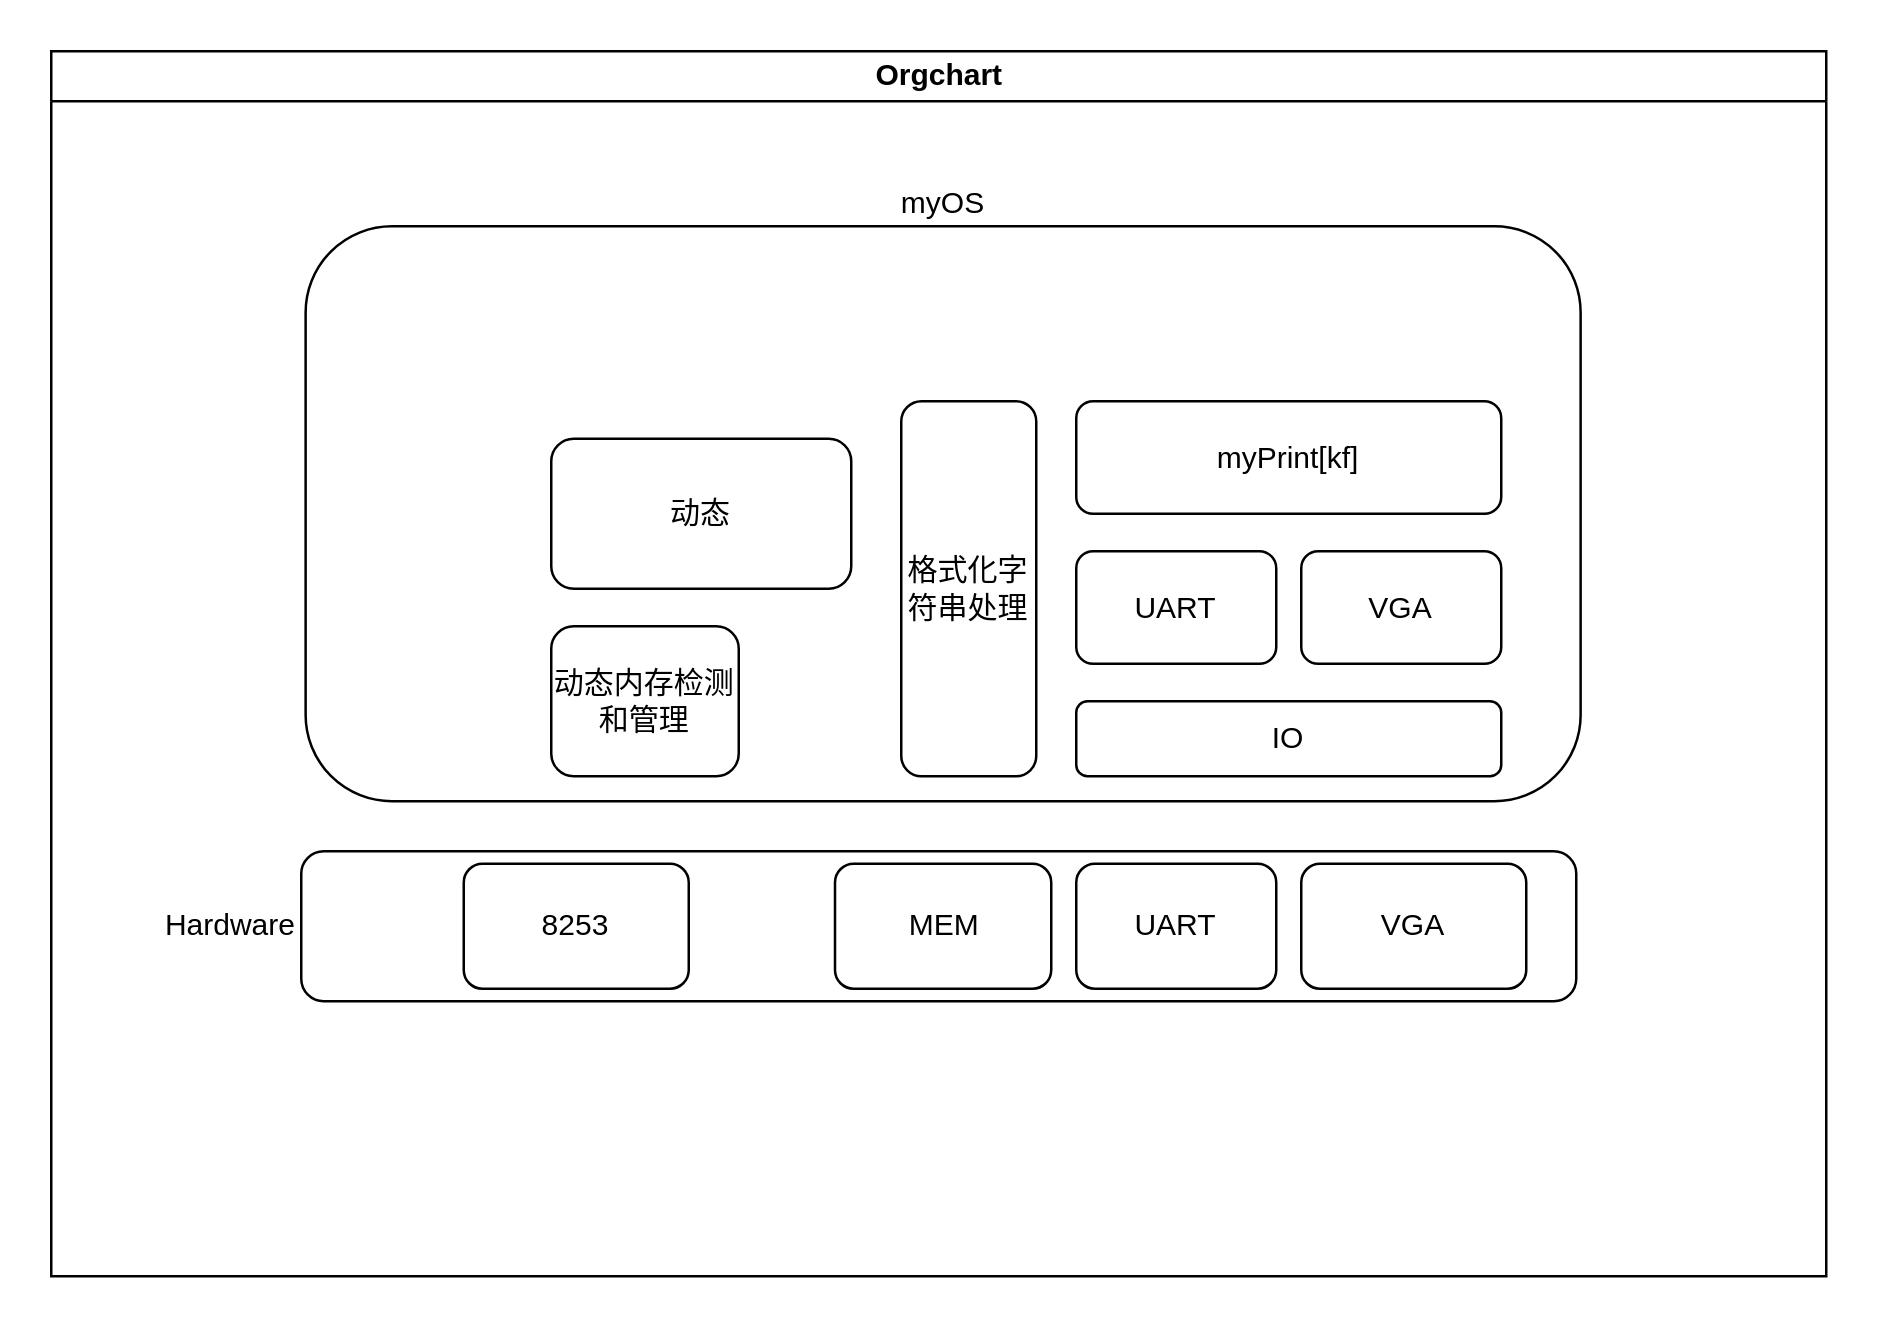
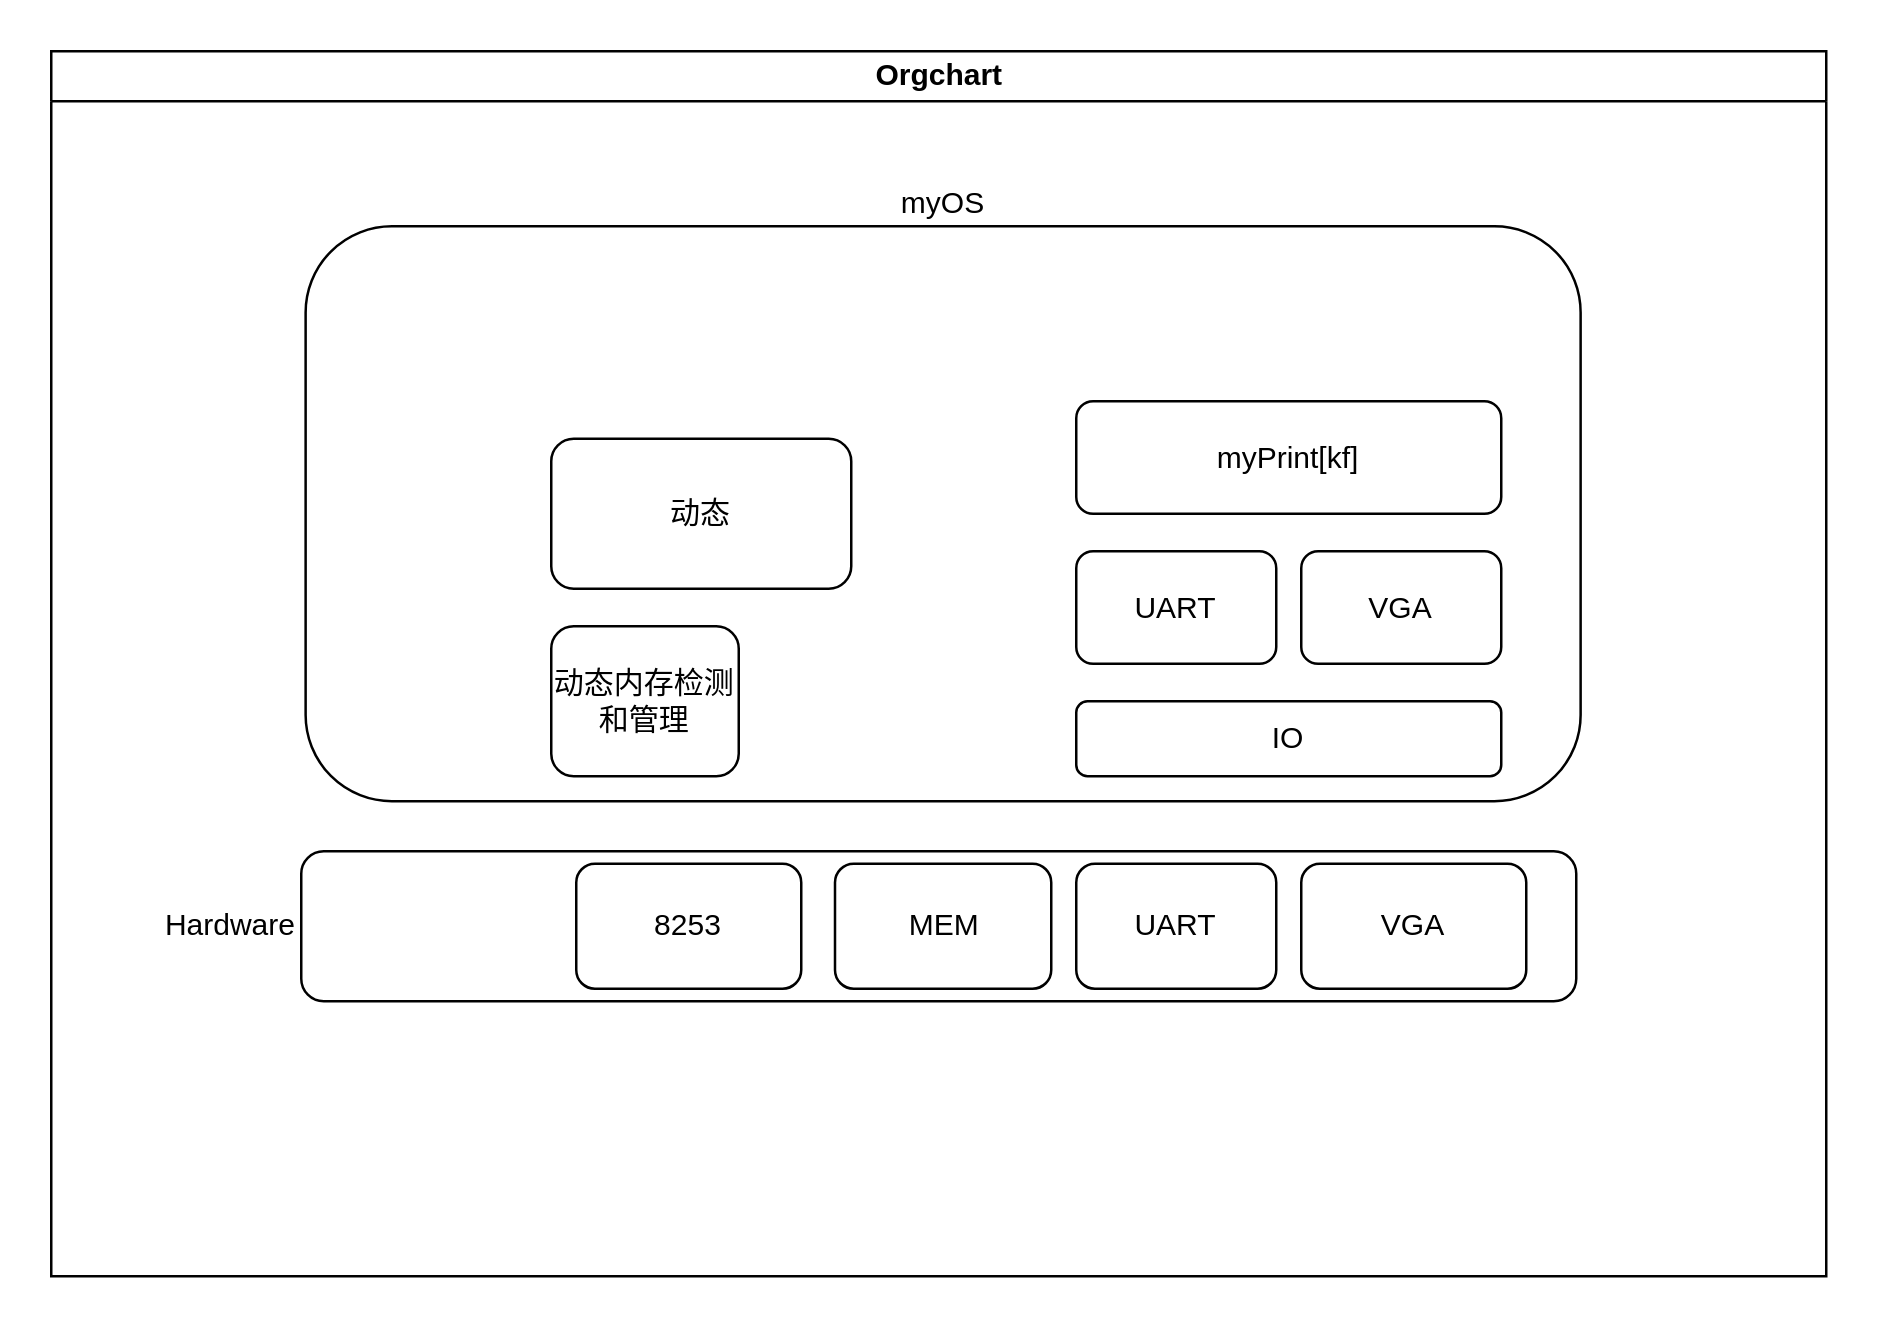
node "格式化字符串处理": removed
node "8253": moved (576, 926) -> (689, 926)
